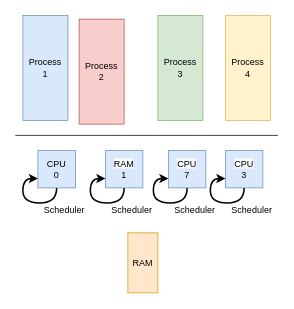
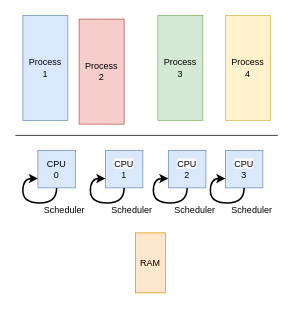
node "RAM1": label "RAM1" -> "CPU1"
node "CPU7": label "CPU7" -> "CPU2"
node "RAM": moved (143, 263) -> (150, 263)
